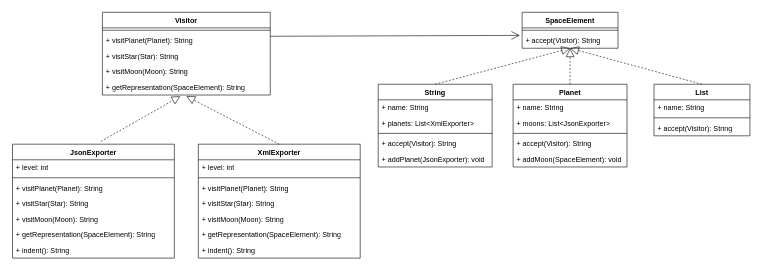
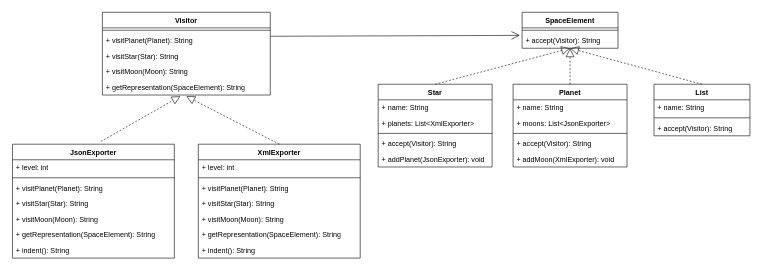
node "String": label "String" -> "Star"
node "+ addMoon(SpaceElement): void": label "+ addMoon(SpaceElement): void" -> "+ addMoon(XmlExporter): void"
